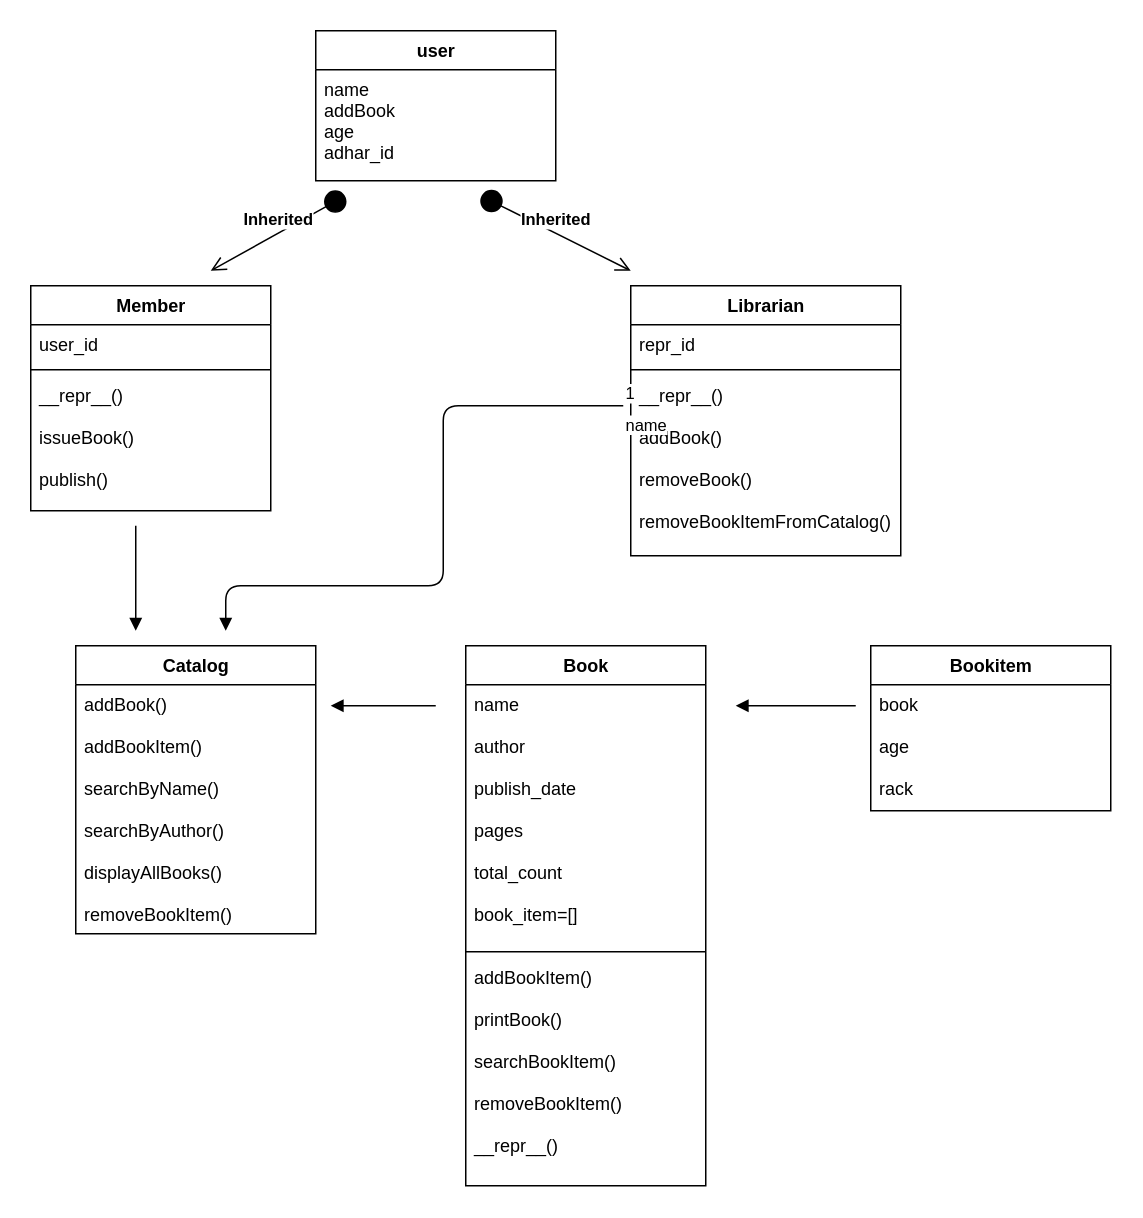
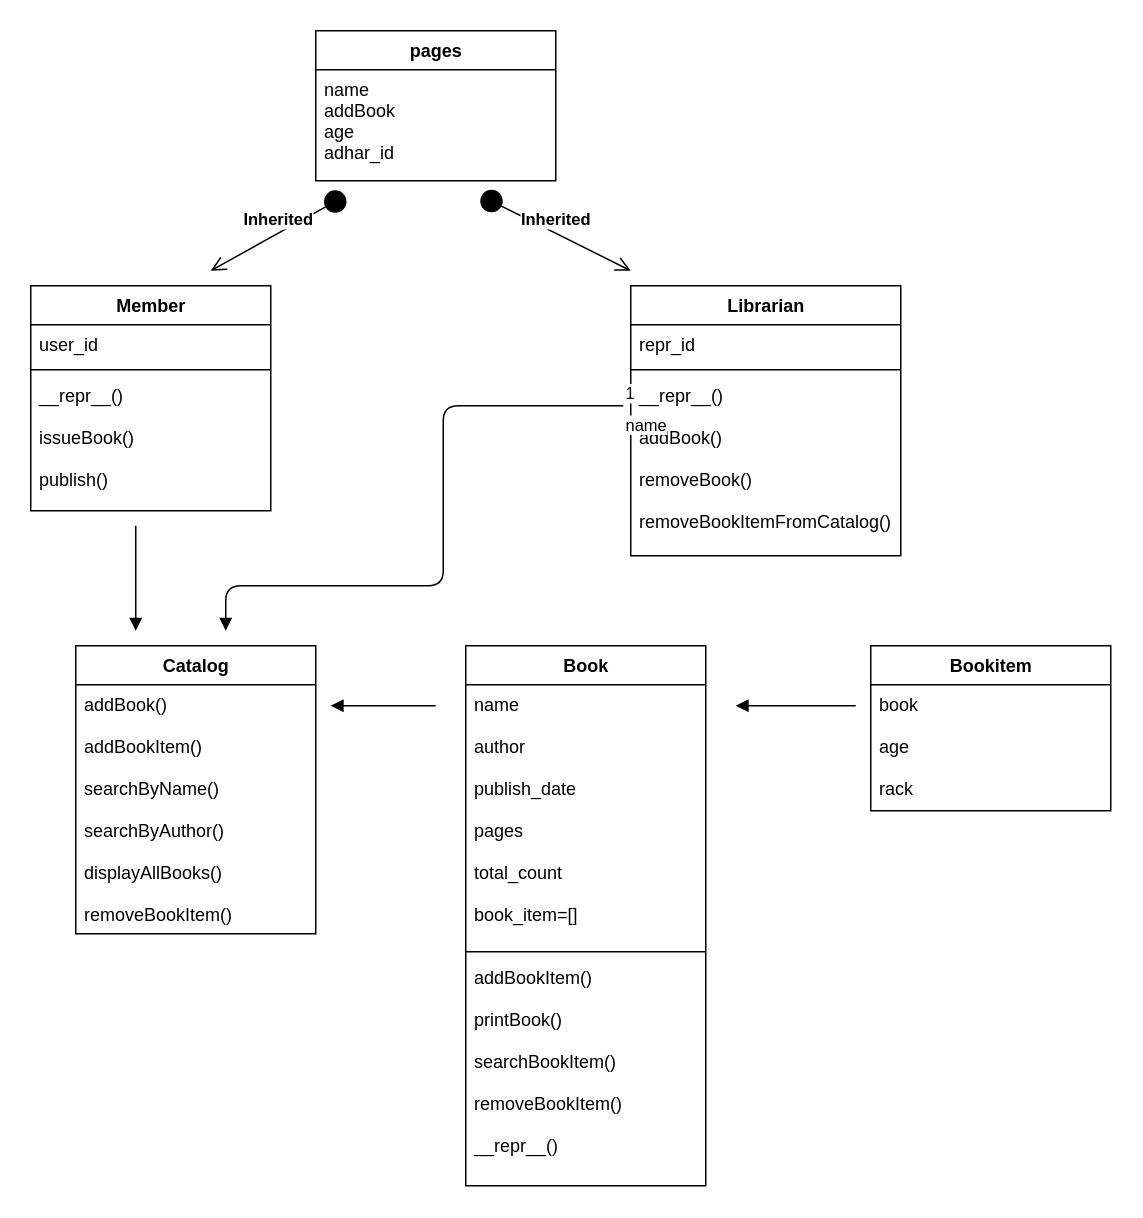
node "user": label "user" -> "pages"
